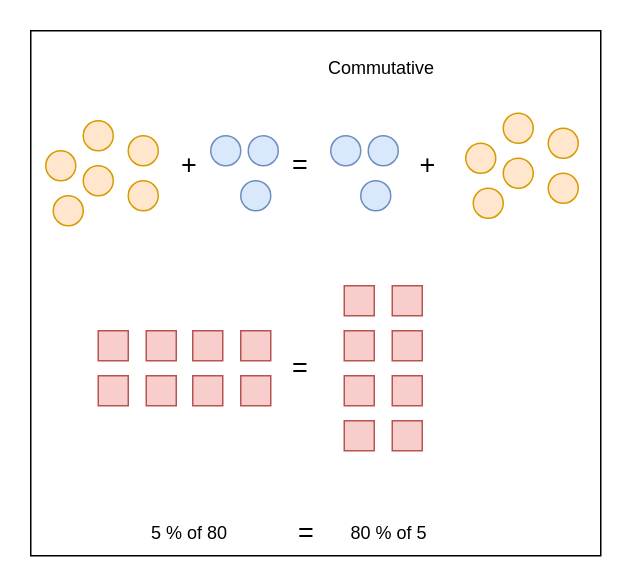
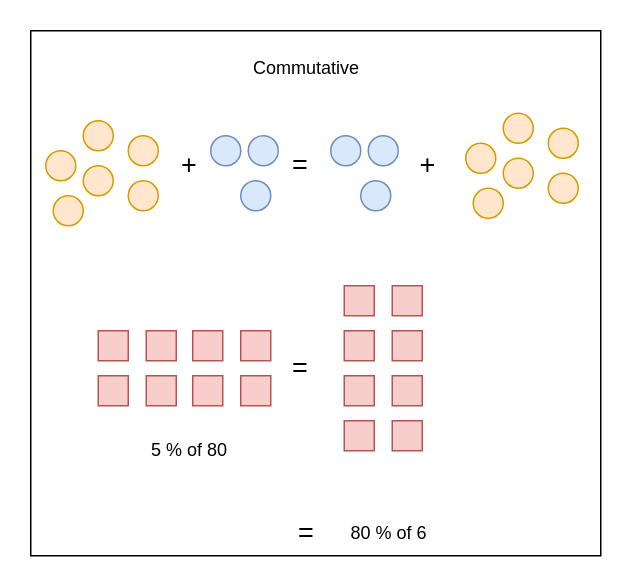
node "Commutative": moved (381, 68) -> (306, 68)
node "5 % of 80": moved (190, 533) -> (190, 451)
node "80 % of 5": label "80 % of 5" -> "80 % of 6"
